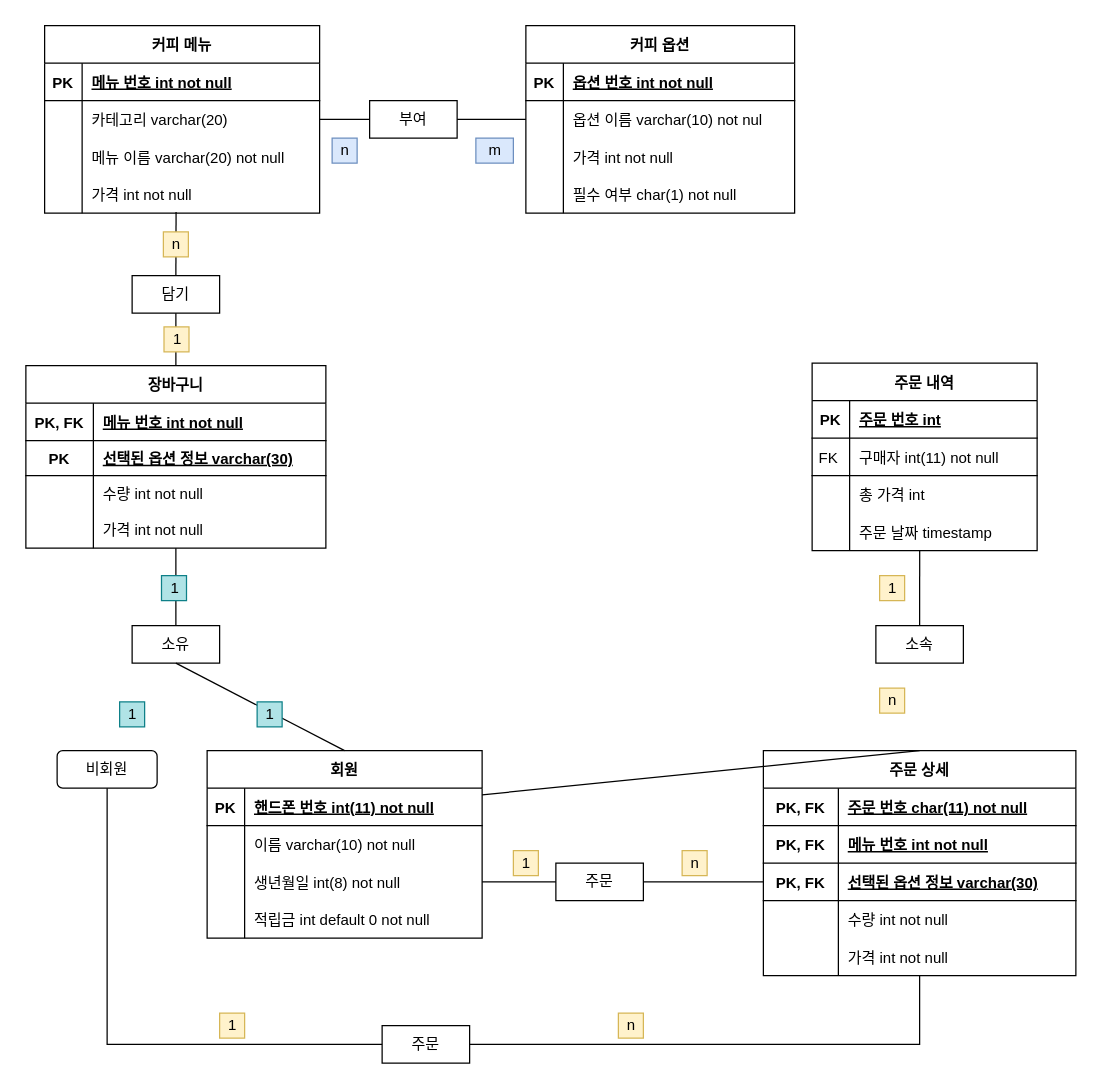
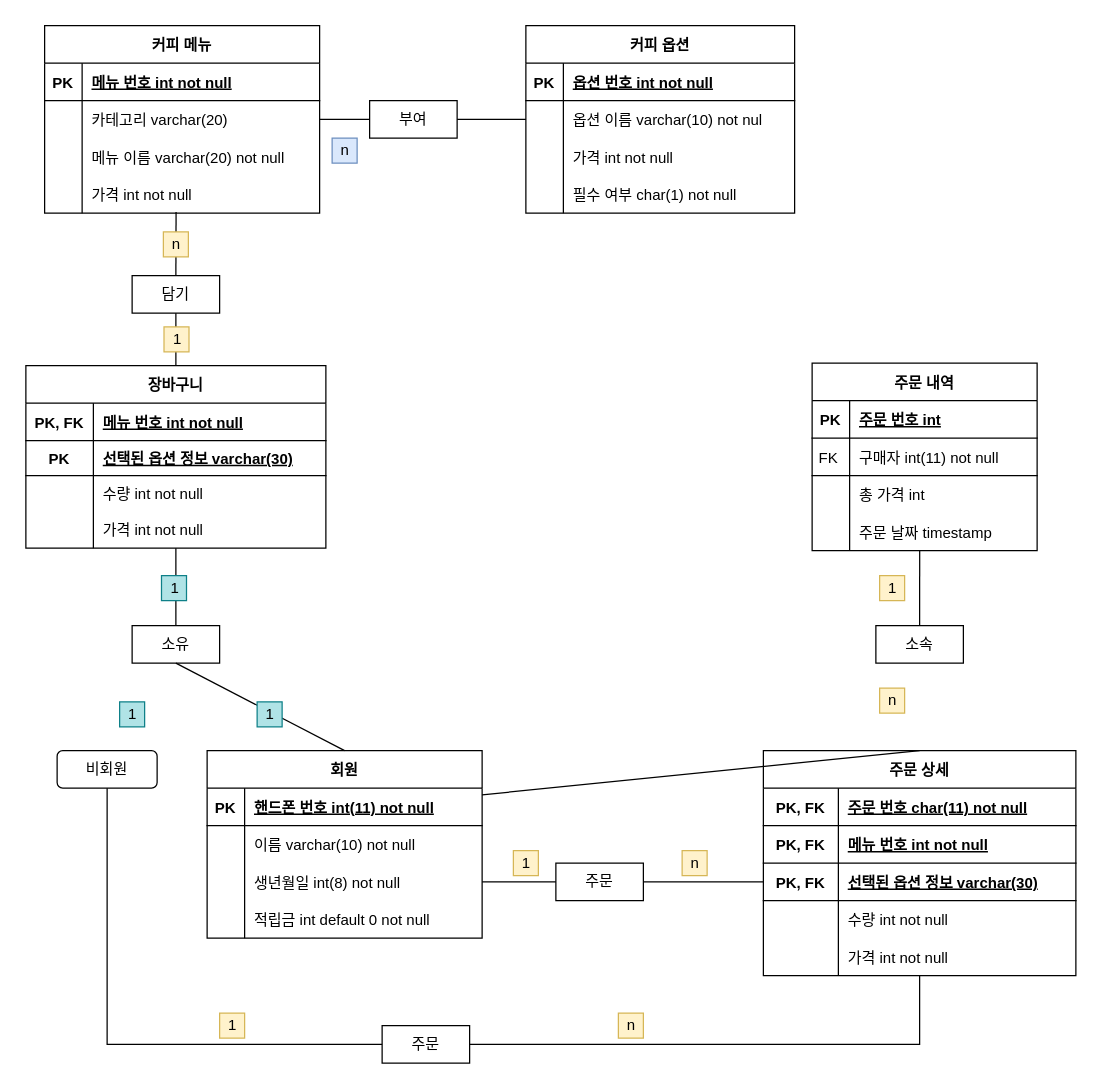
node "m": removed
